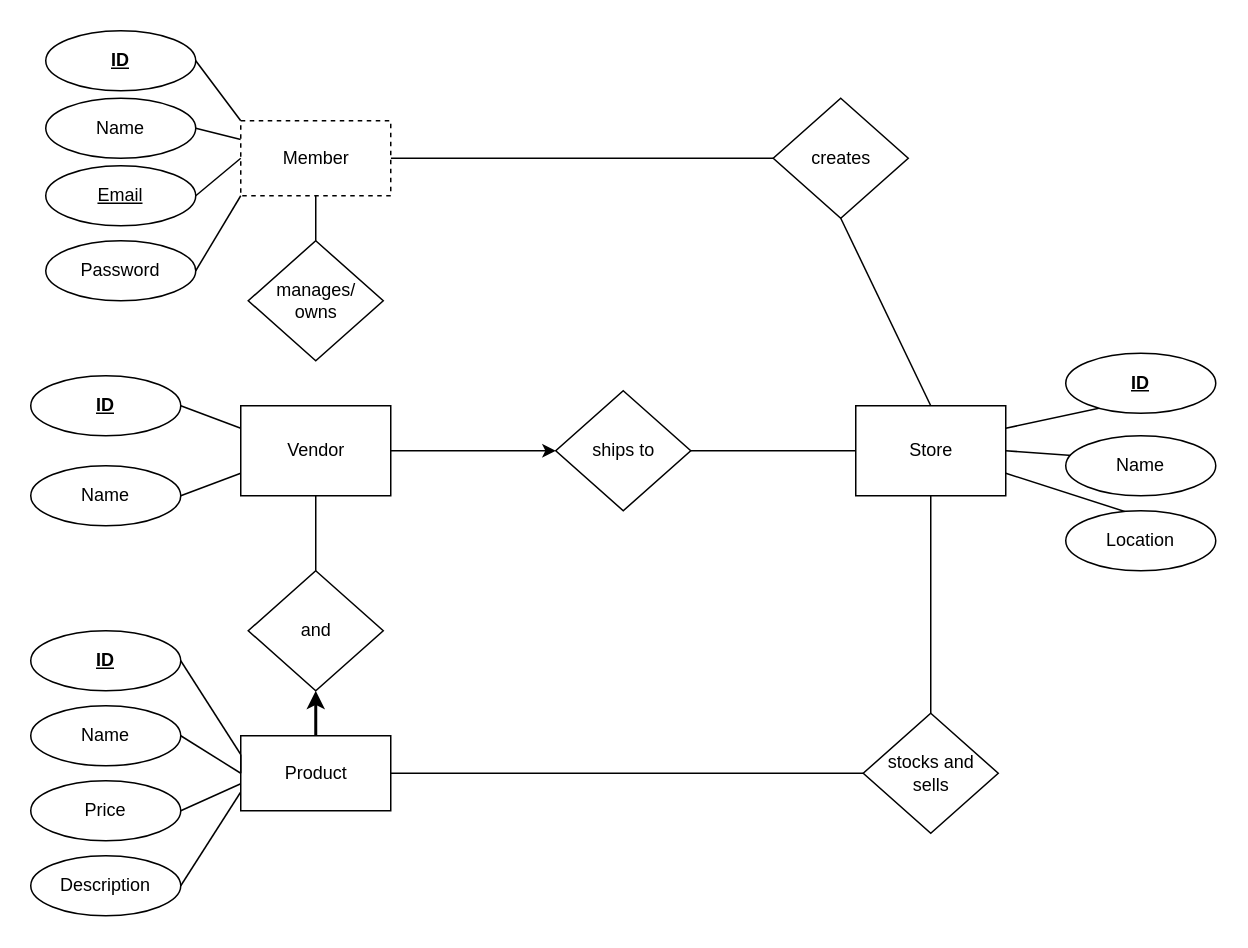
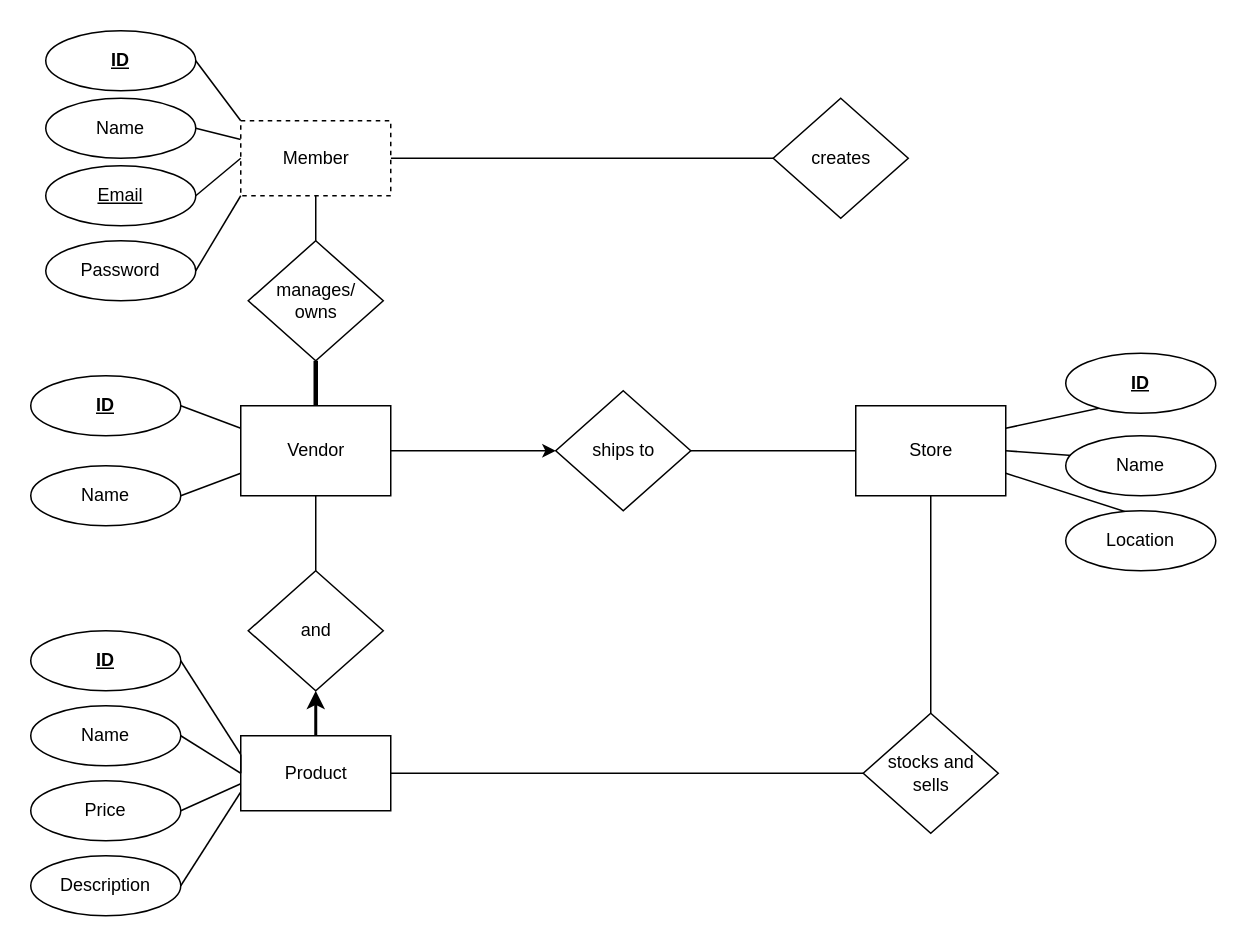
edge "creates" -- "Store": removed
edge "manages/ owns" -- "Vendor": added
